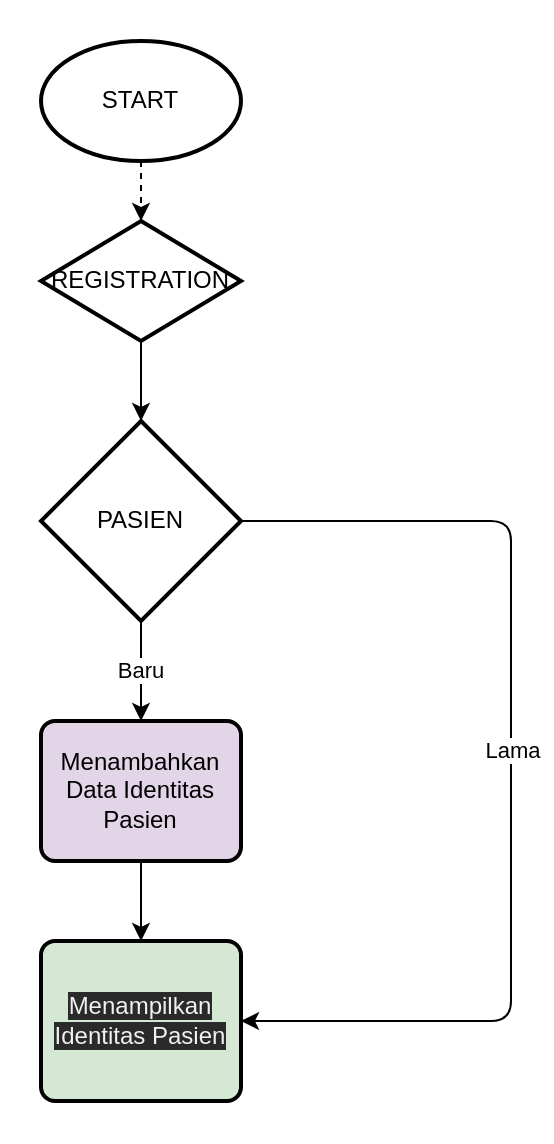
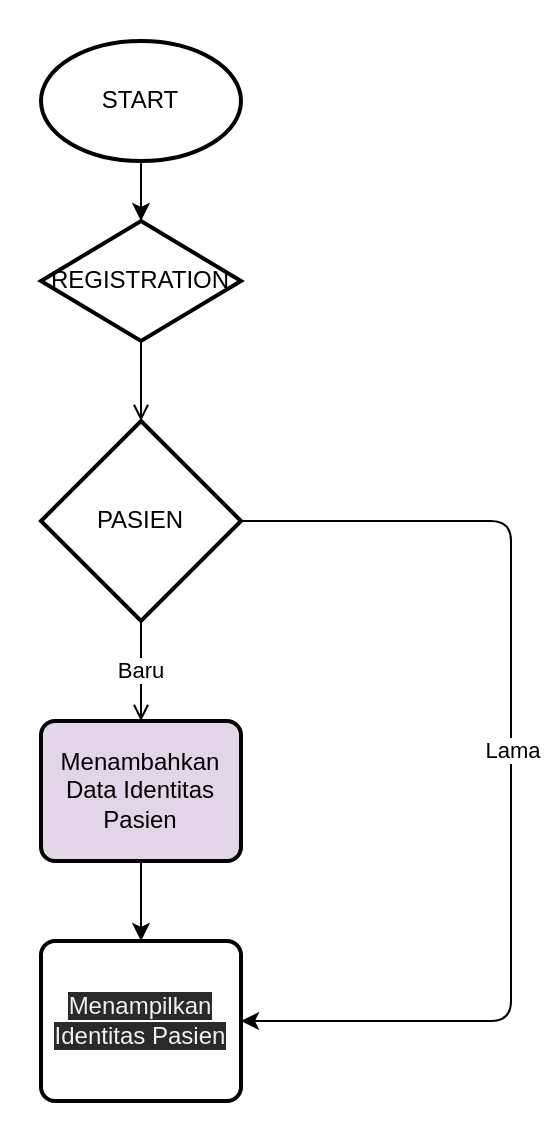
edge "START" -> "REGISTRATION": style dashed -> solid
edge "REGISTRATION" -> "PASIEN": arrowhead classic -> open
edge "PASIEN" -> "Menambahkan Data Identitas Pasien": arrowhead classic -> open
node "Menampilkan Identitas Pasien": fillcolor #d5e8d4 -> #ffffff
